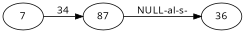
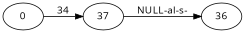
node "7": label "7" -> "0"
node "87": label "87" -> "37"
